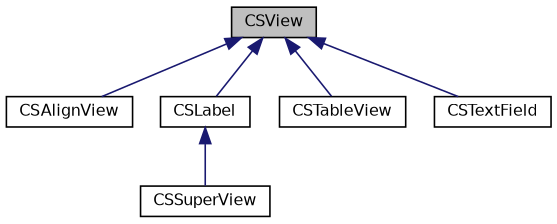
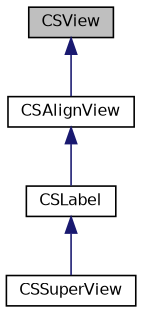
edge "CSLabel" -> "CSView": now "CSLabel" -> "CSAlignView"
node "CSTableView": removed
node "CSTextField": removed
